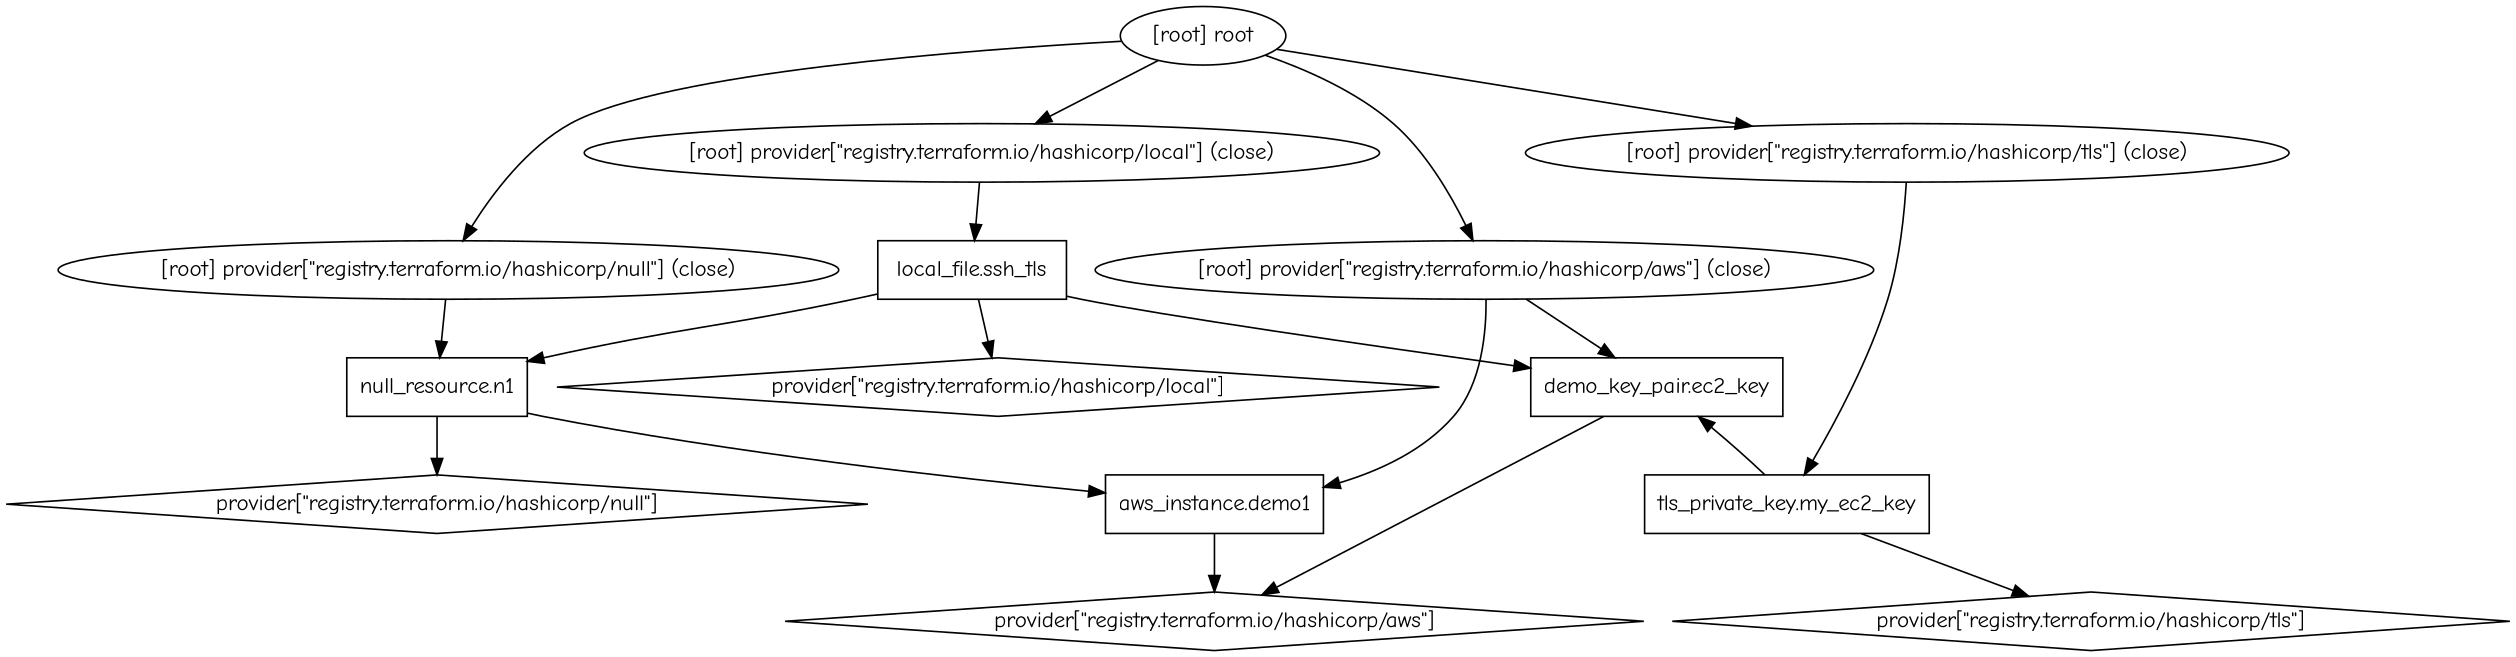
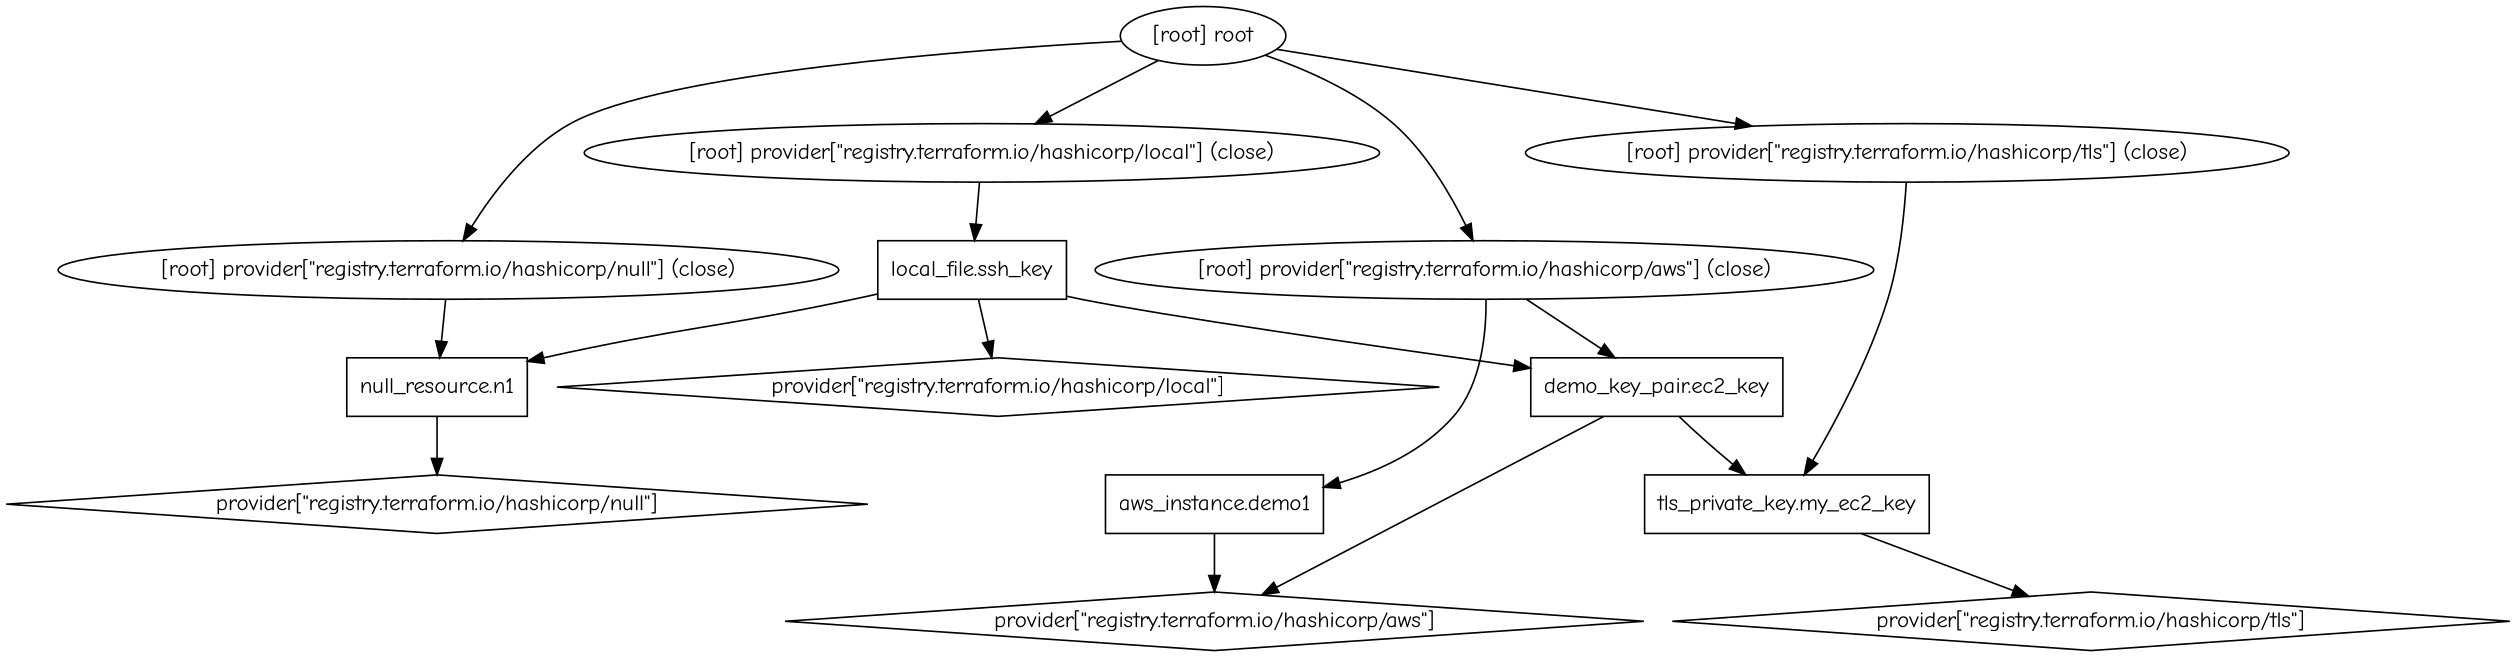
node "local_file.ssh_tls": label "local_file.ssh_tls" -> "local_file.ssh_key"
edge "tls_private_key.my_ec2_key" -> "demo_key_pair.ec2_key": reversed
edge "null_resource.n1" -> "aws_instance.demo1": removed
